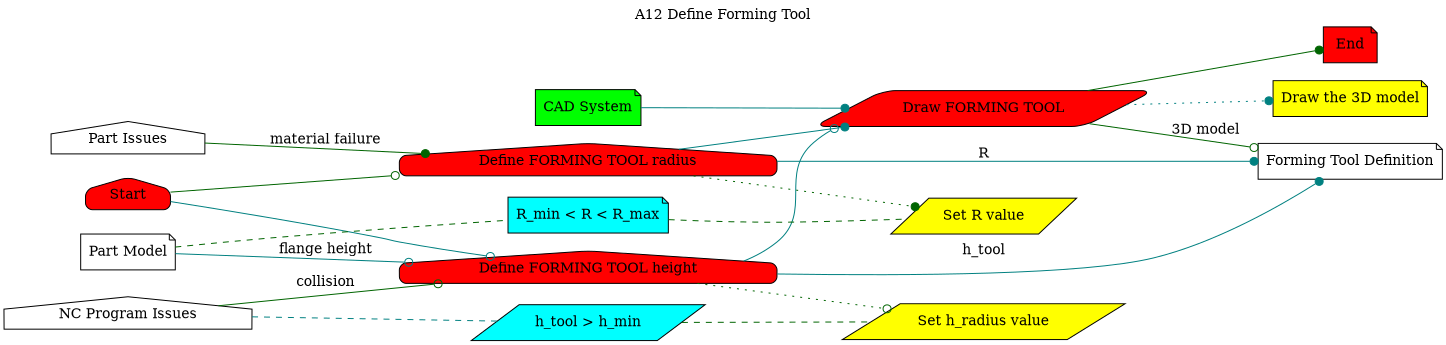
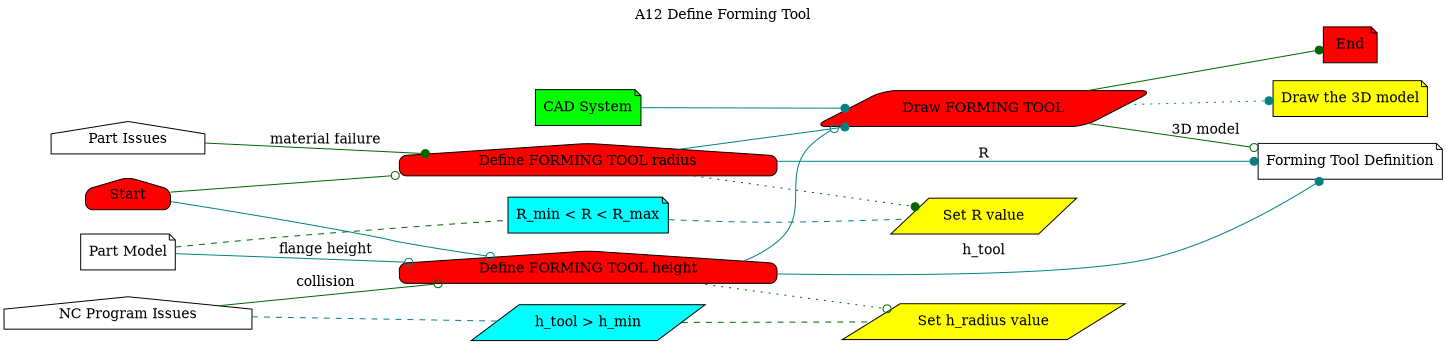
edge "R_min < R < R_max" -- "Set R value": color darkgreen -> teal
